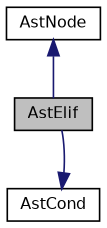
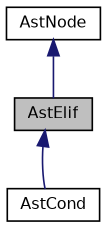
edge "AstElif" -> "AstCond": reversed
